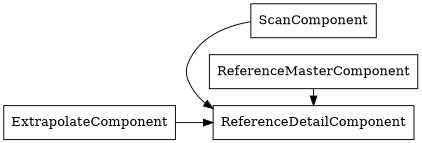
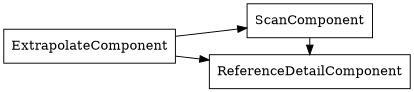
edge "ExtrapolateComponent" -> "ScanComponent": added
node "ReferenceMasterComponent": removed
